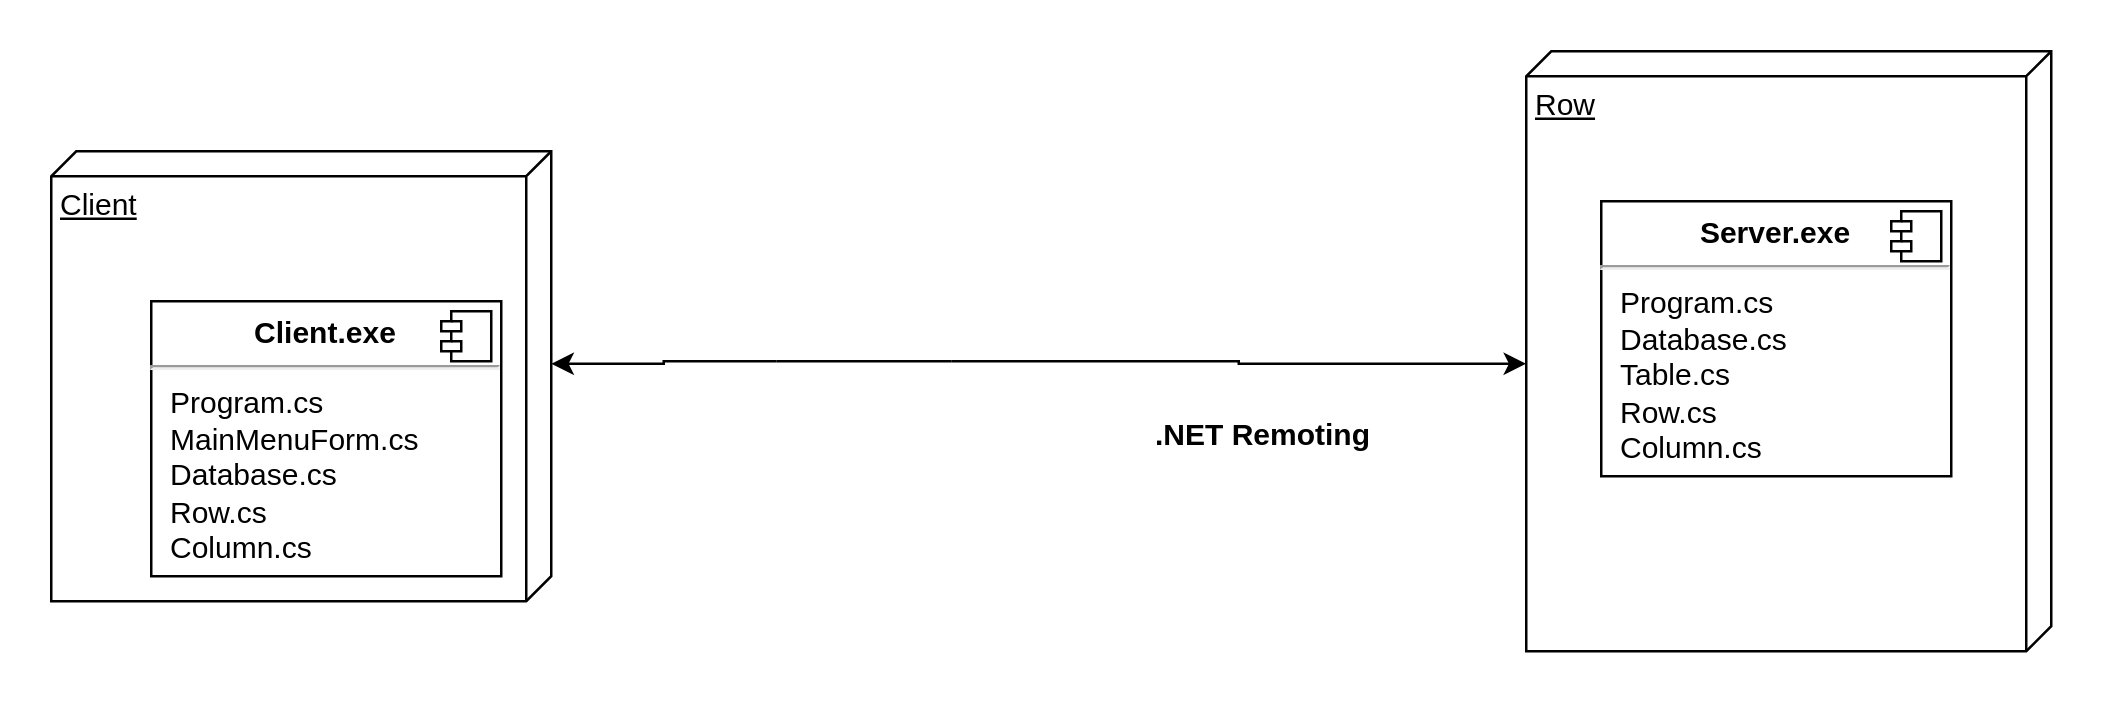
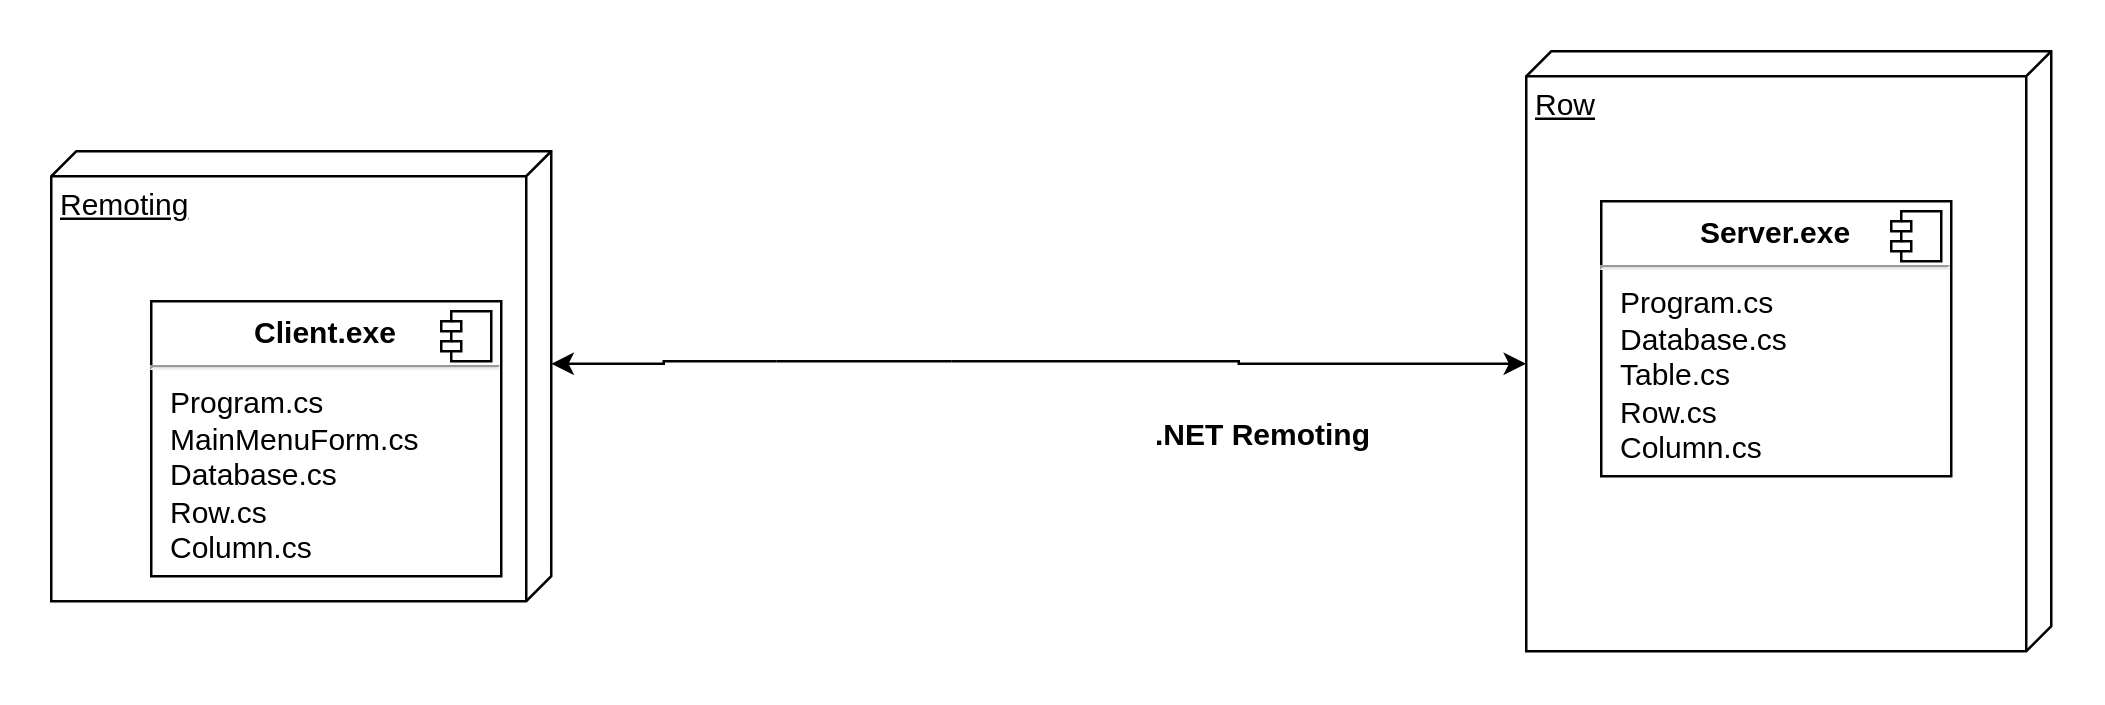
node "Client": label "Client" -> "Remoting"
